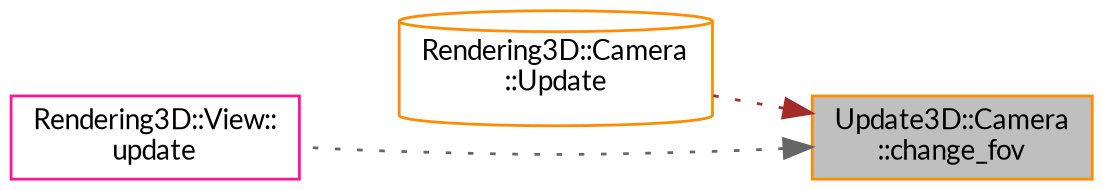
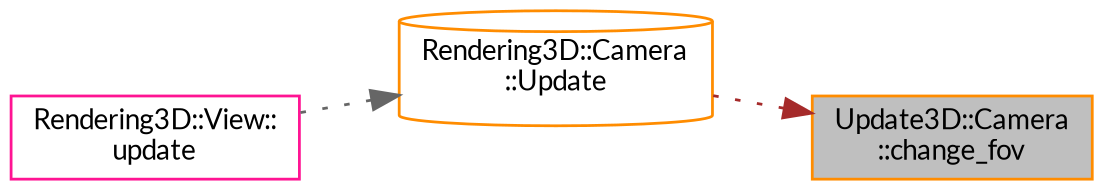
edge "Rendering3D::View:: update" -> "Update3D::Camera ::change_fov": now "Rendering3D::View:: update" -> "Rendering3D::Camera ::Update"
